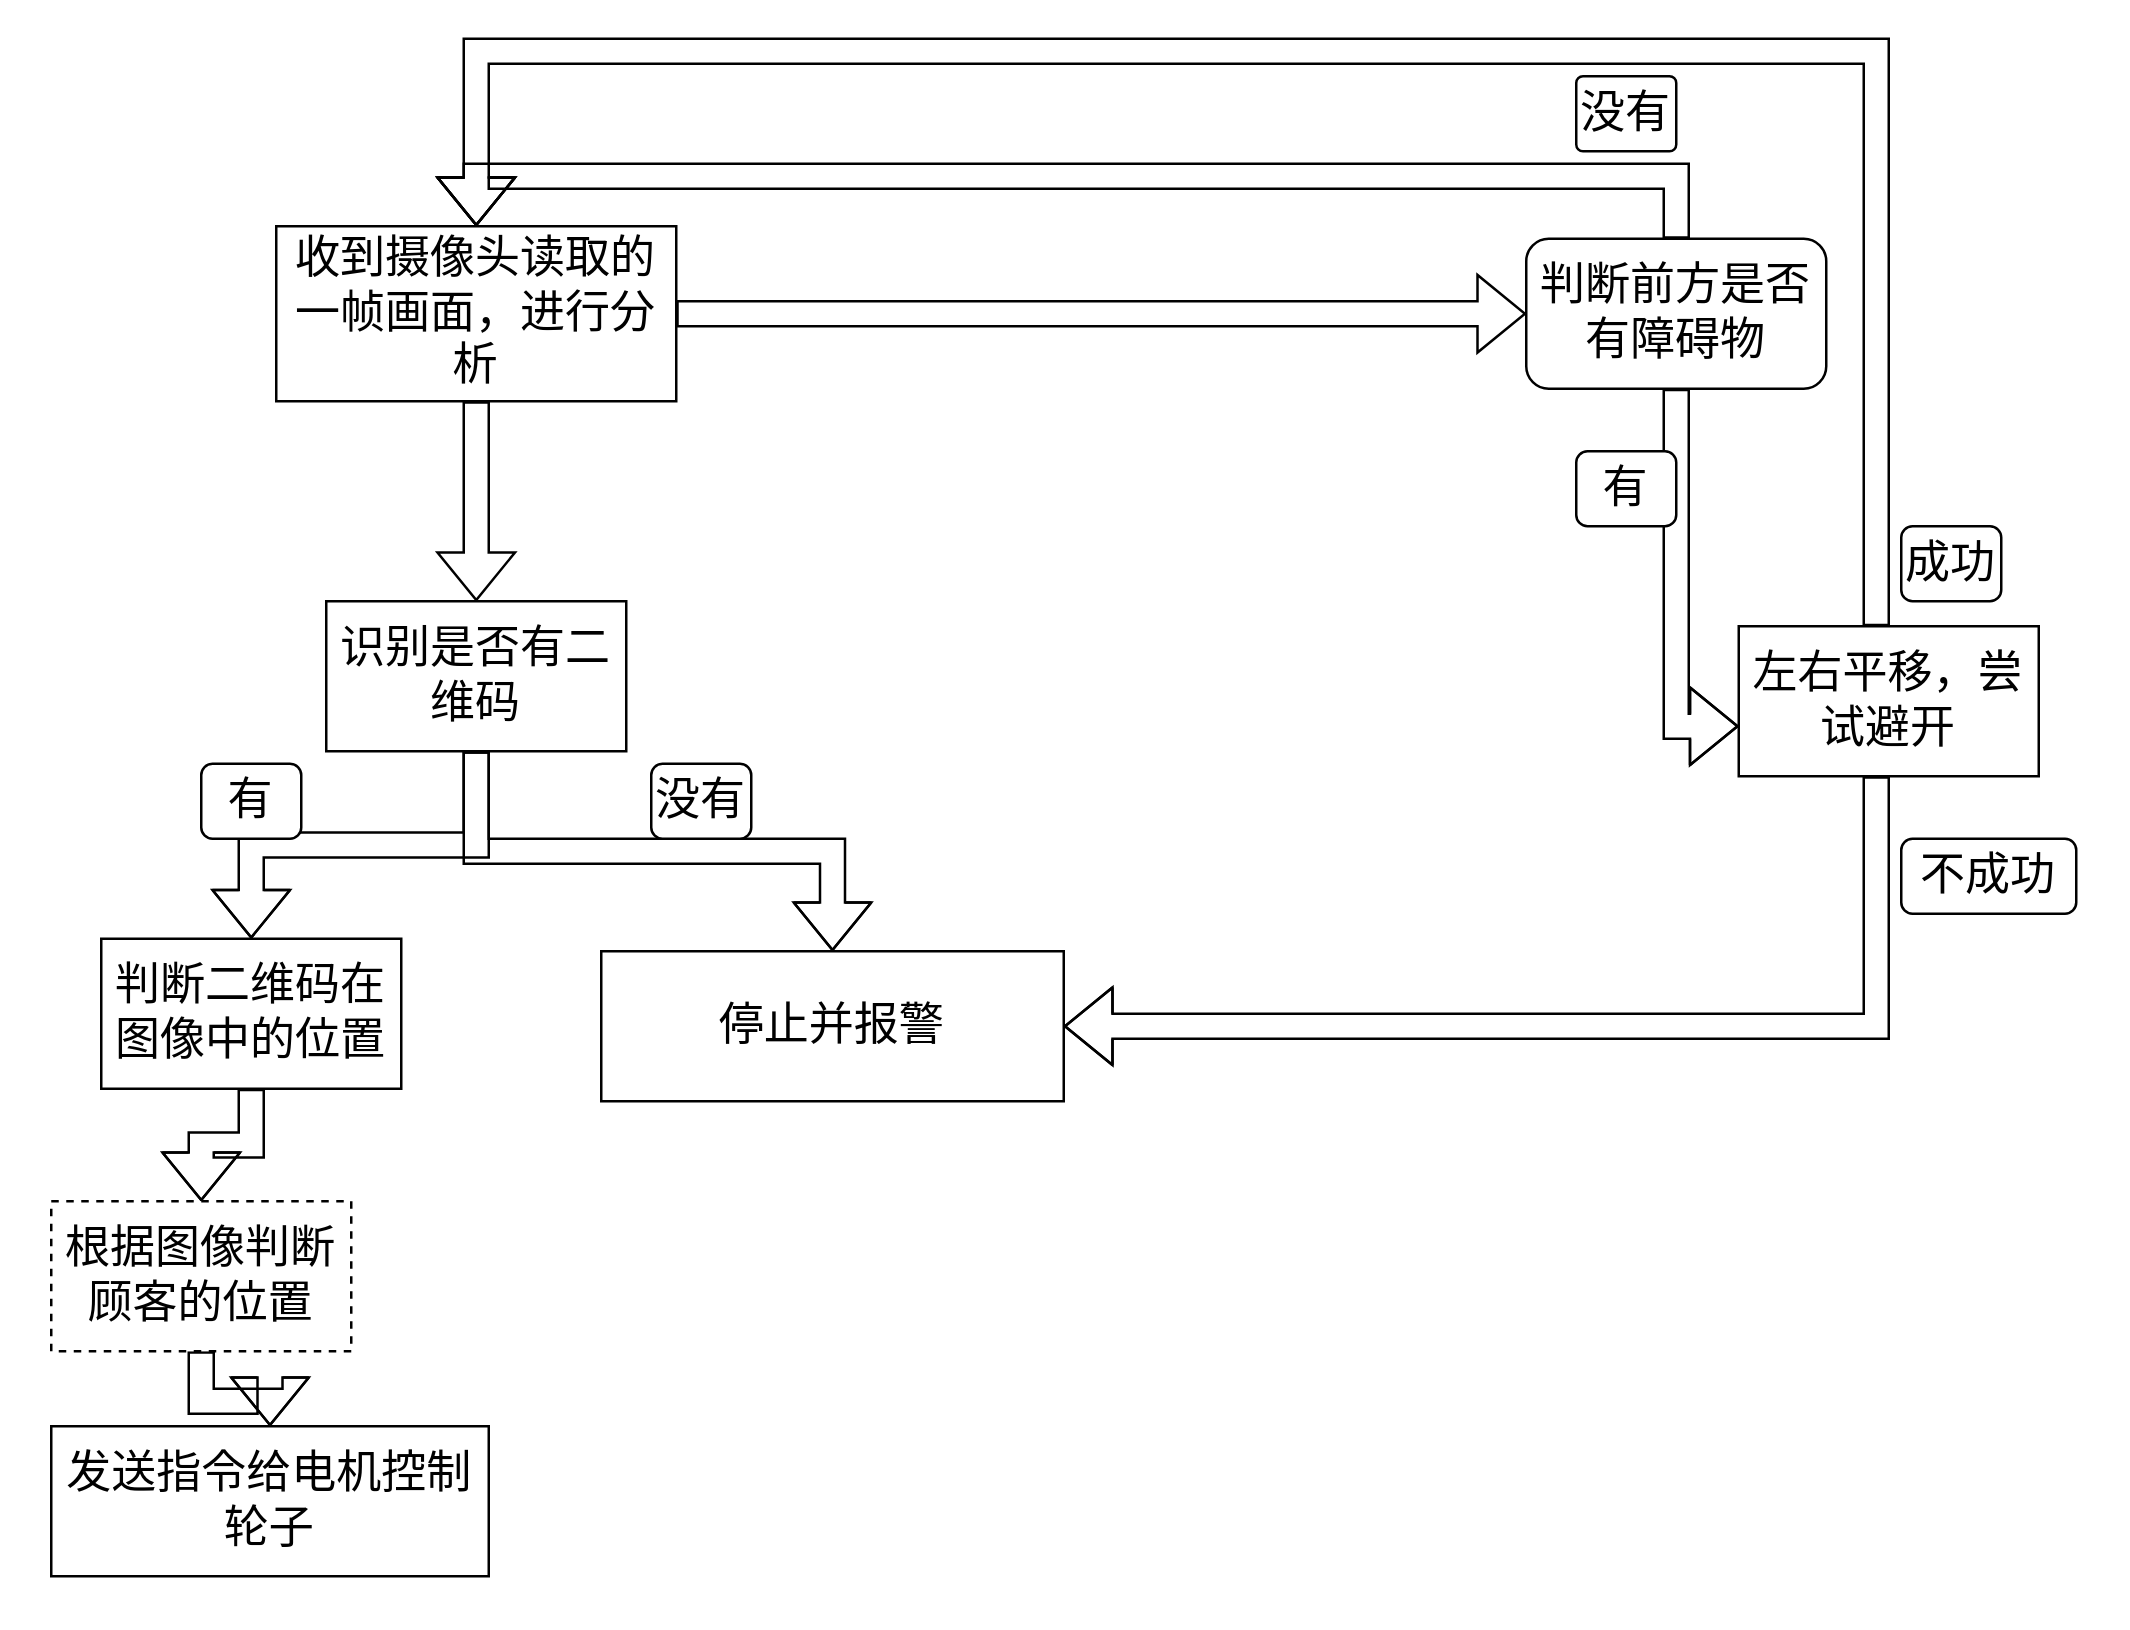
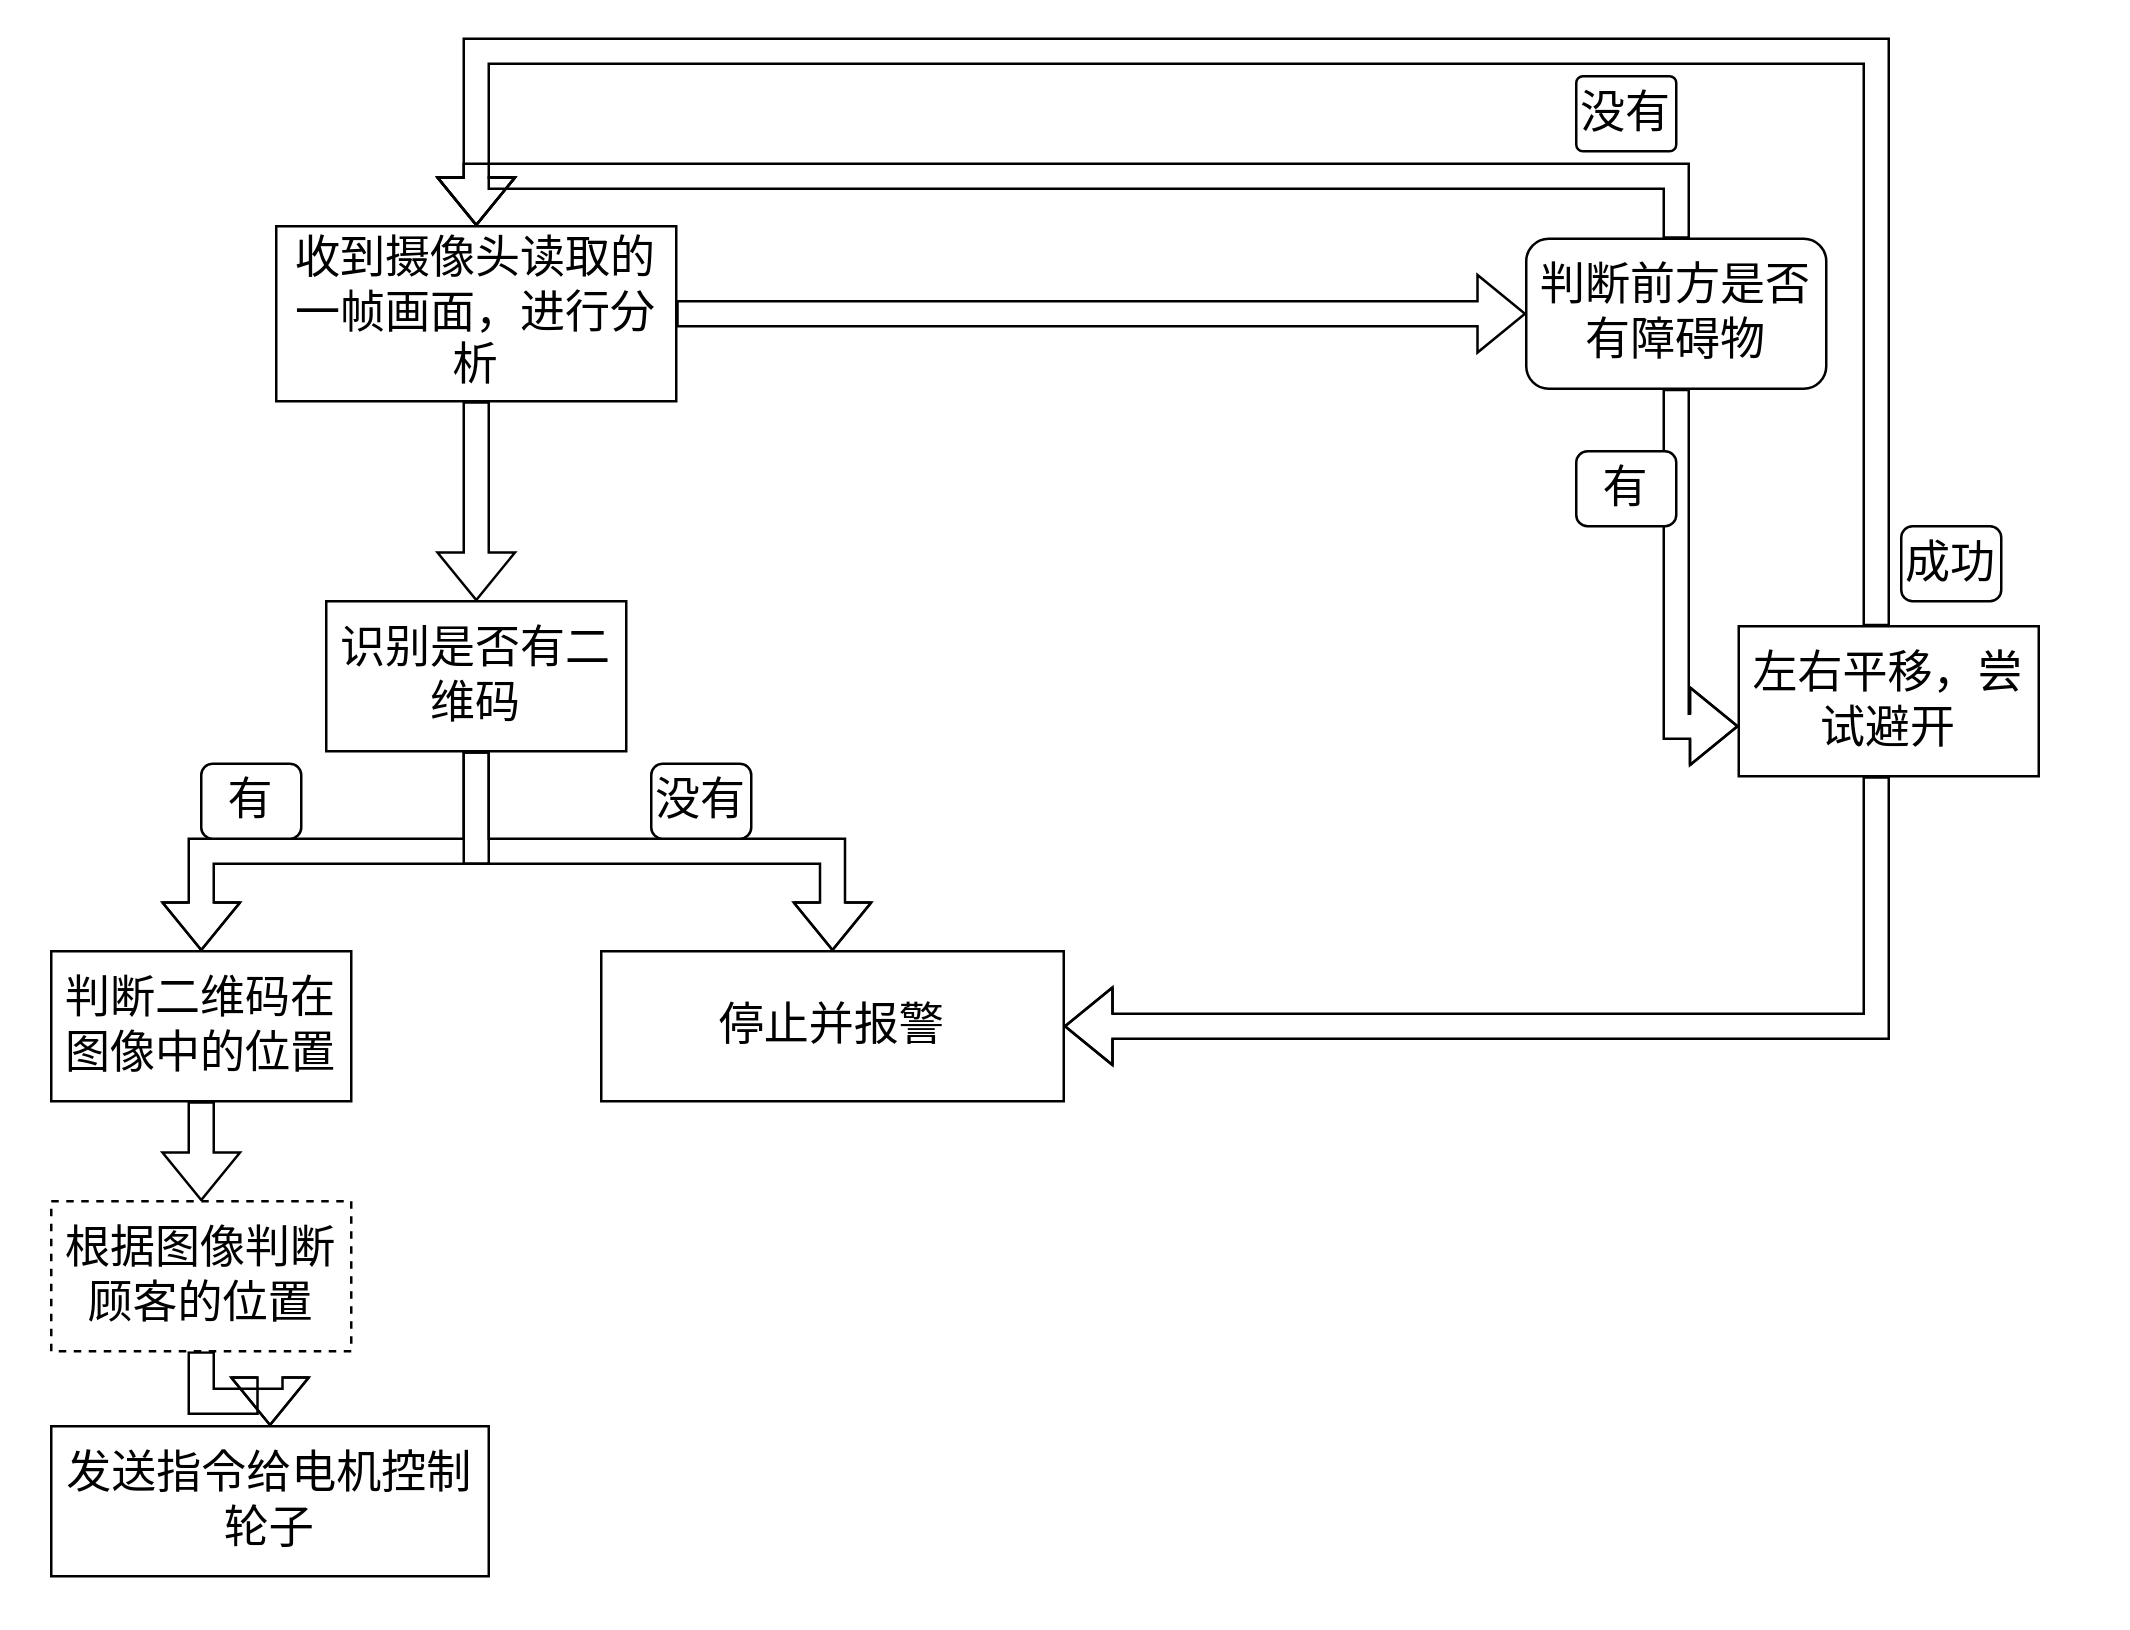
node "不成功": removed
node "判断二维码在图像中的位置": moved (251, 1014) -> (201, 1026)
